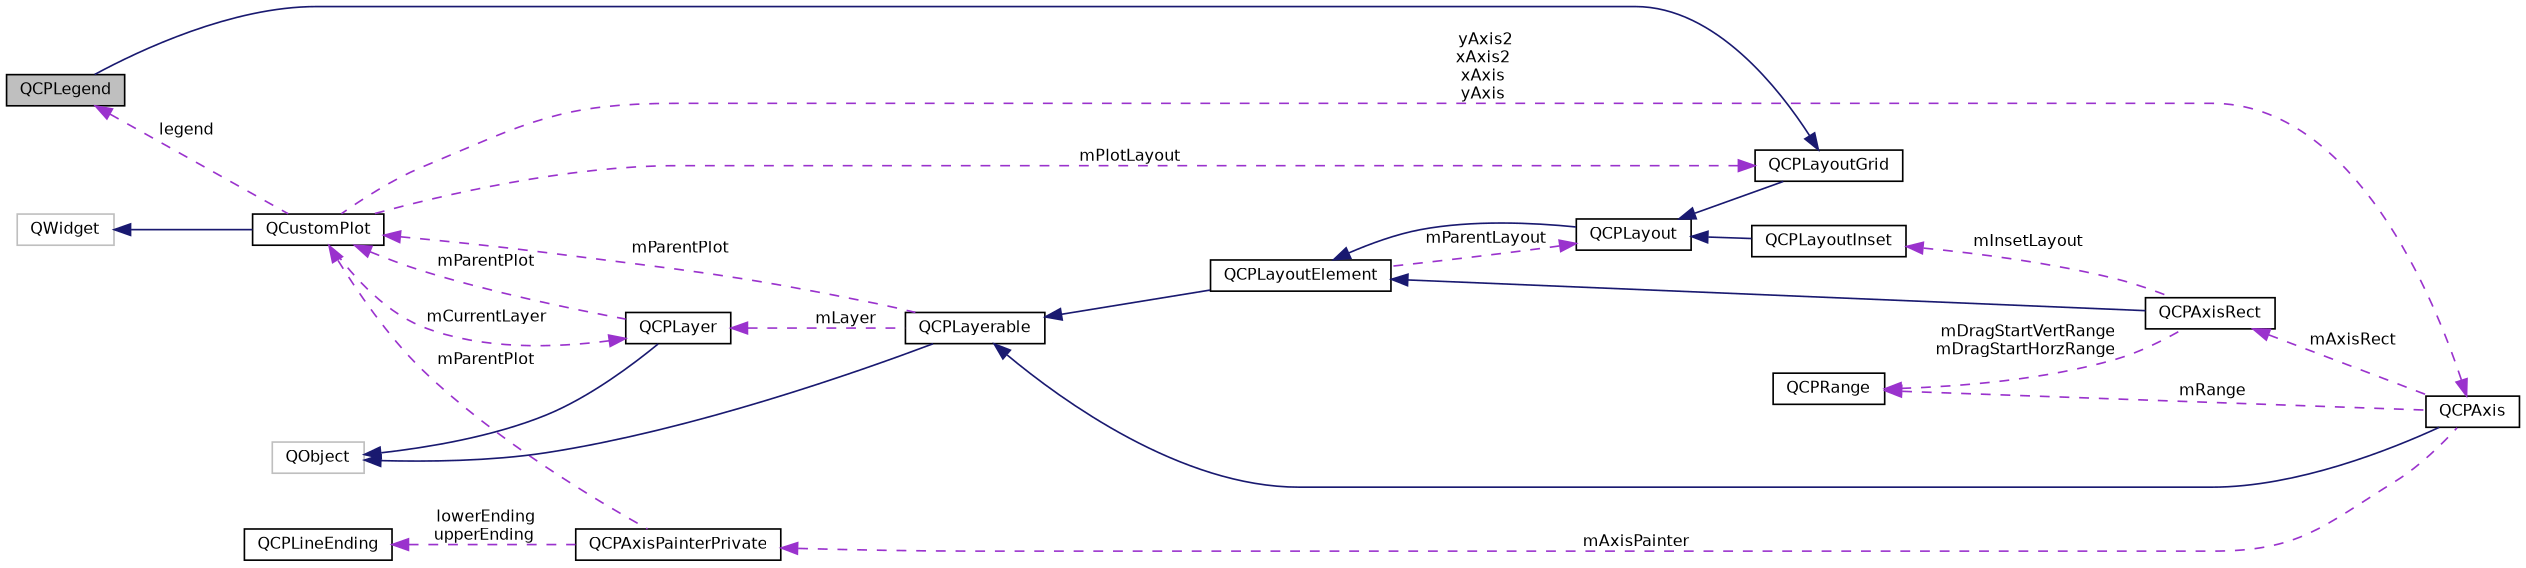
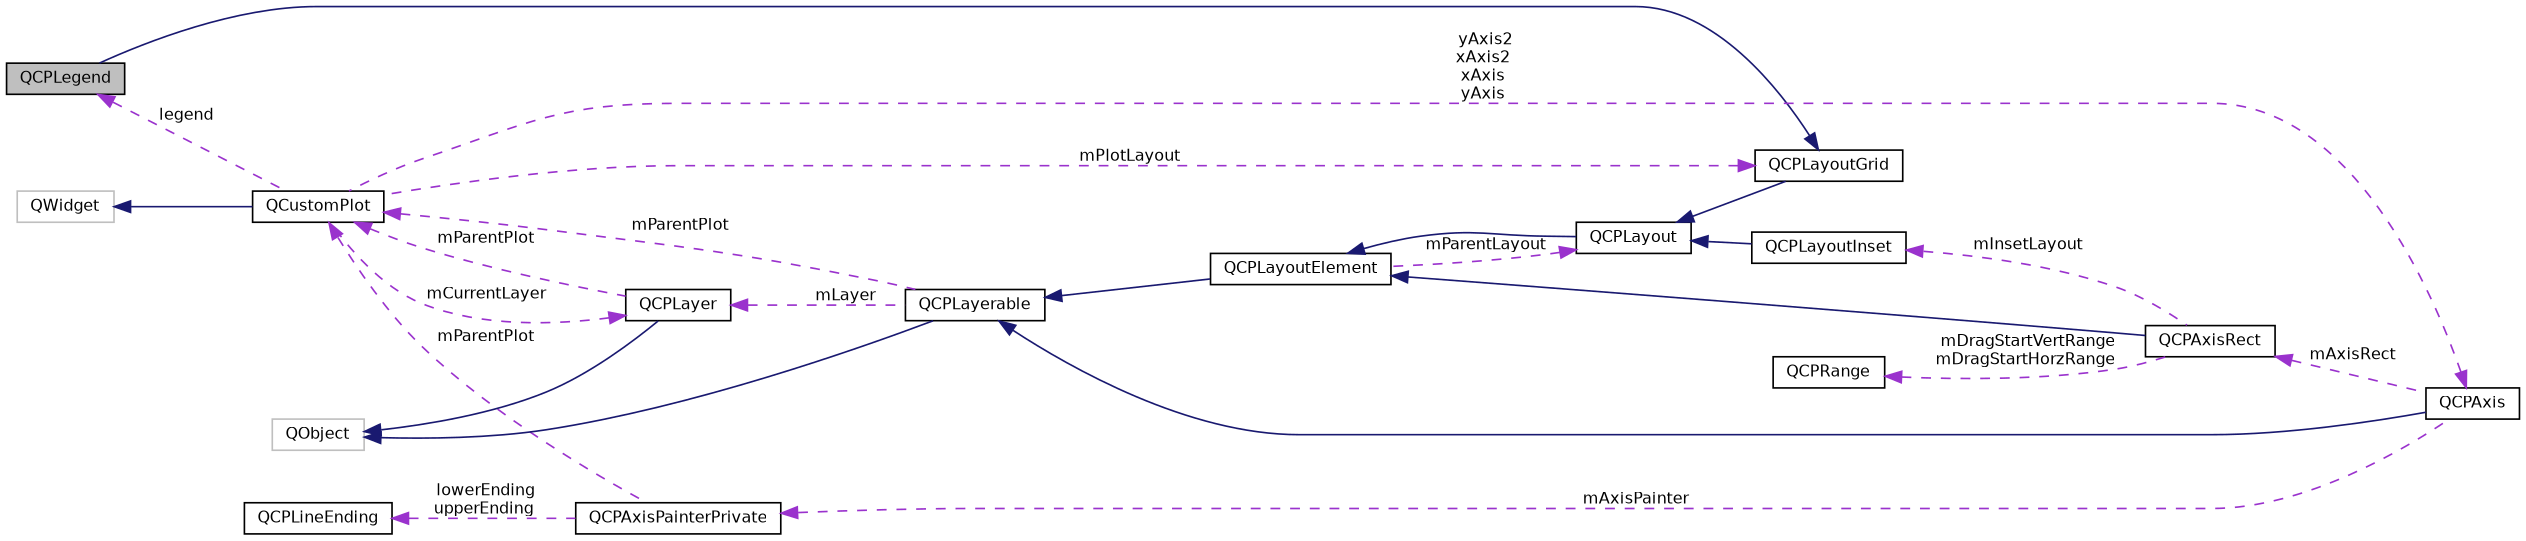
edge "QCPAxis" -> "QCPRange": removed, label "mRange"
